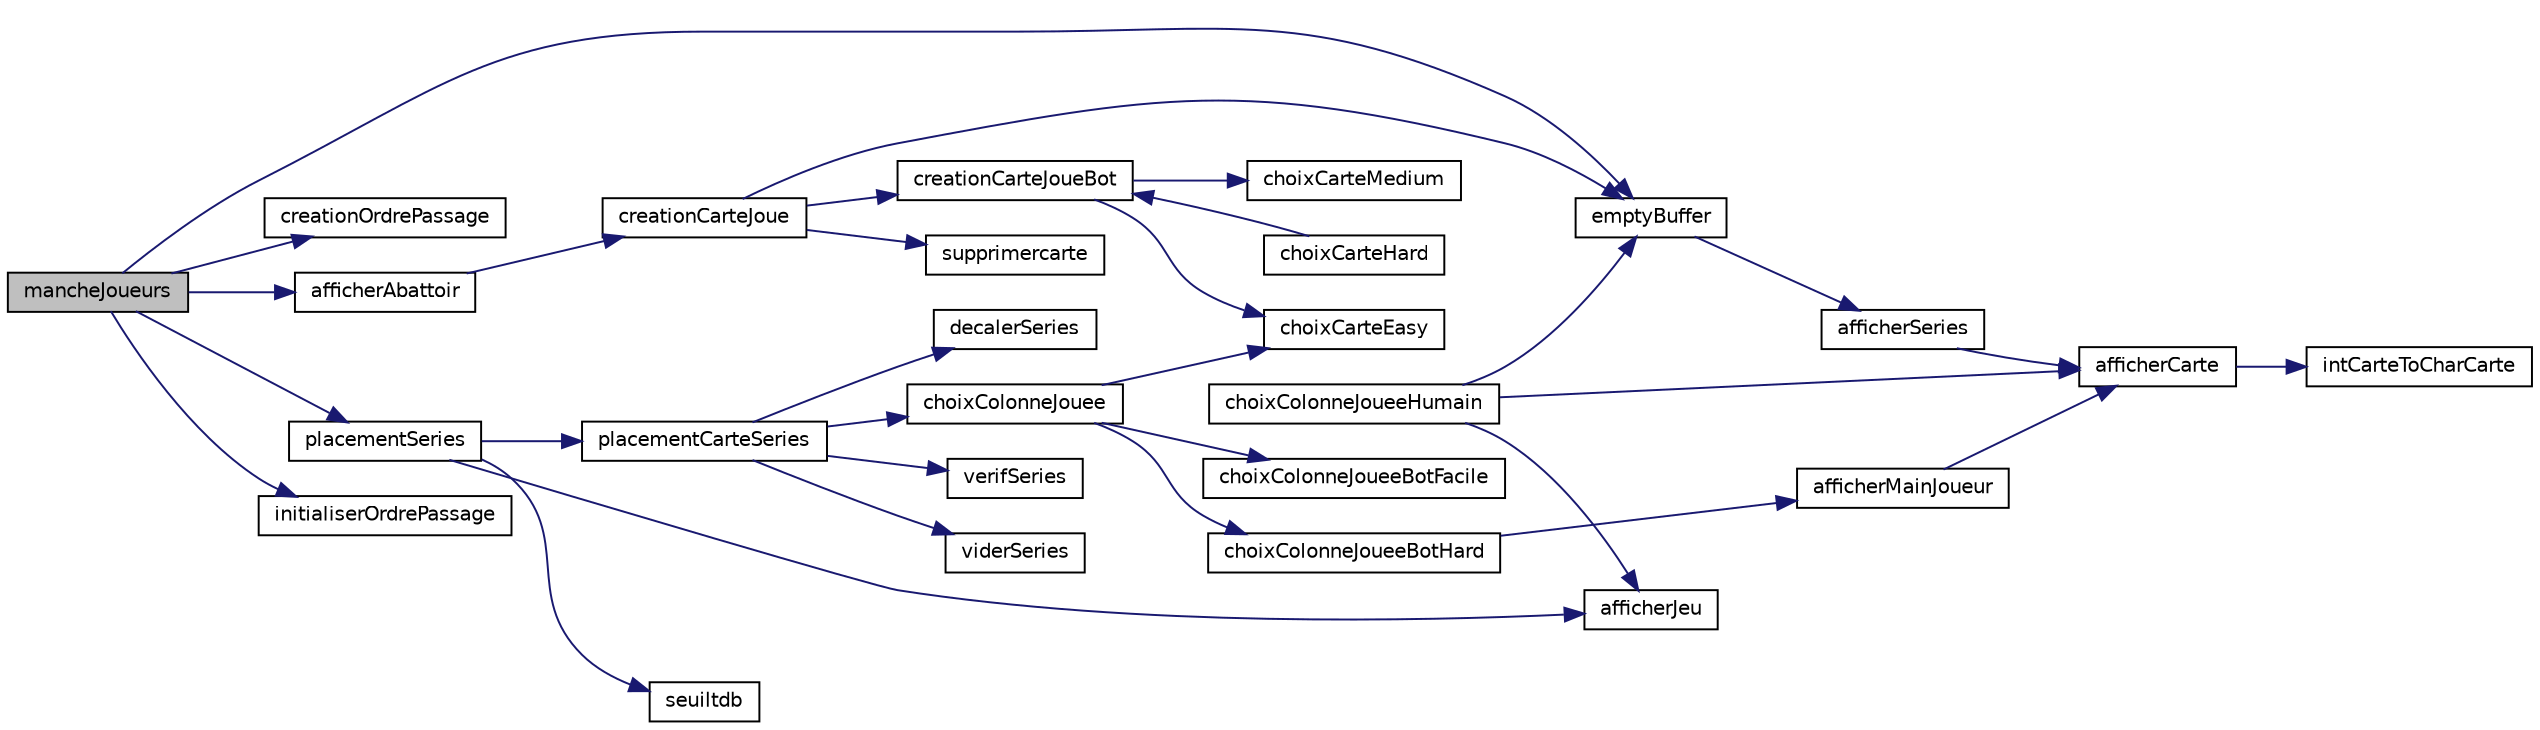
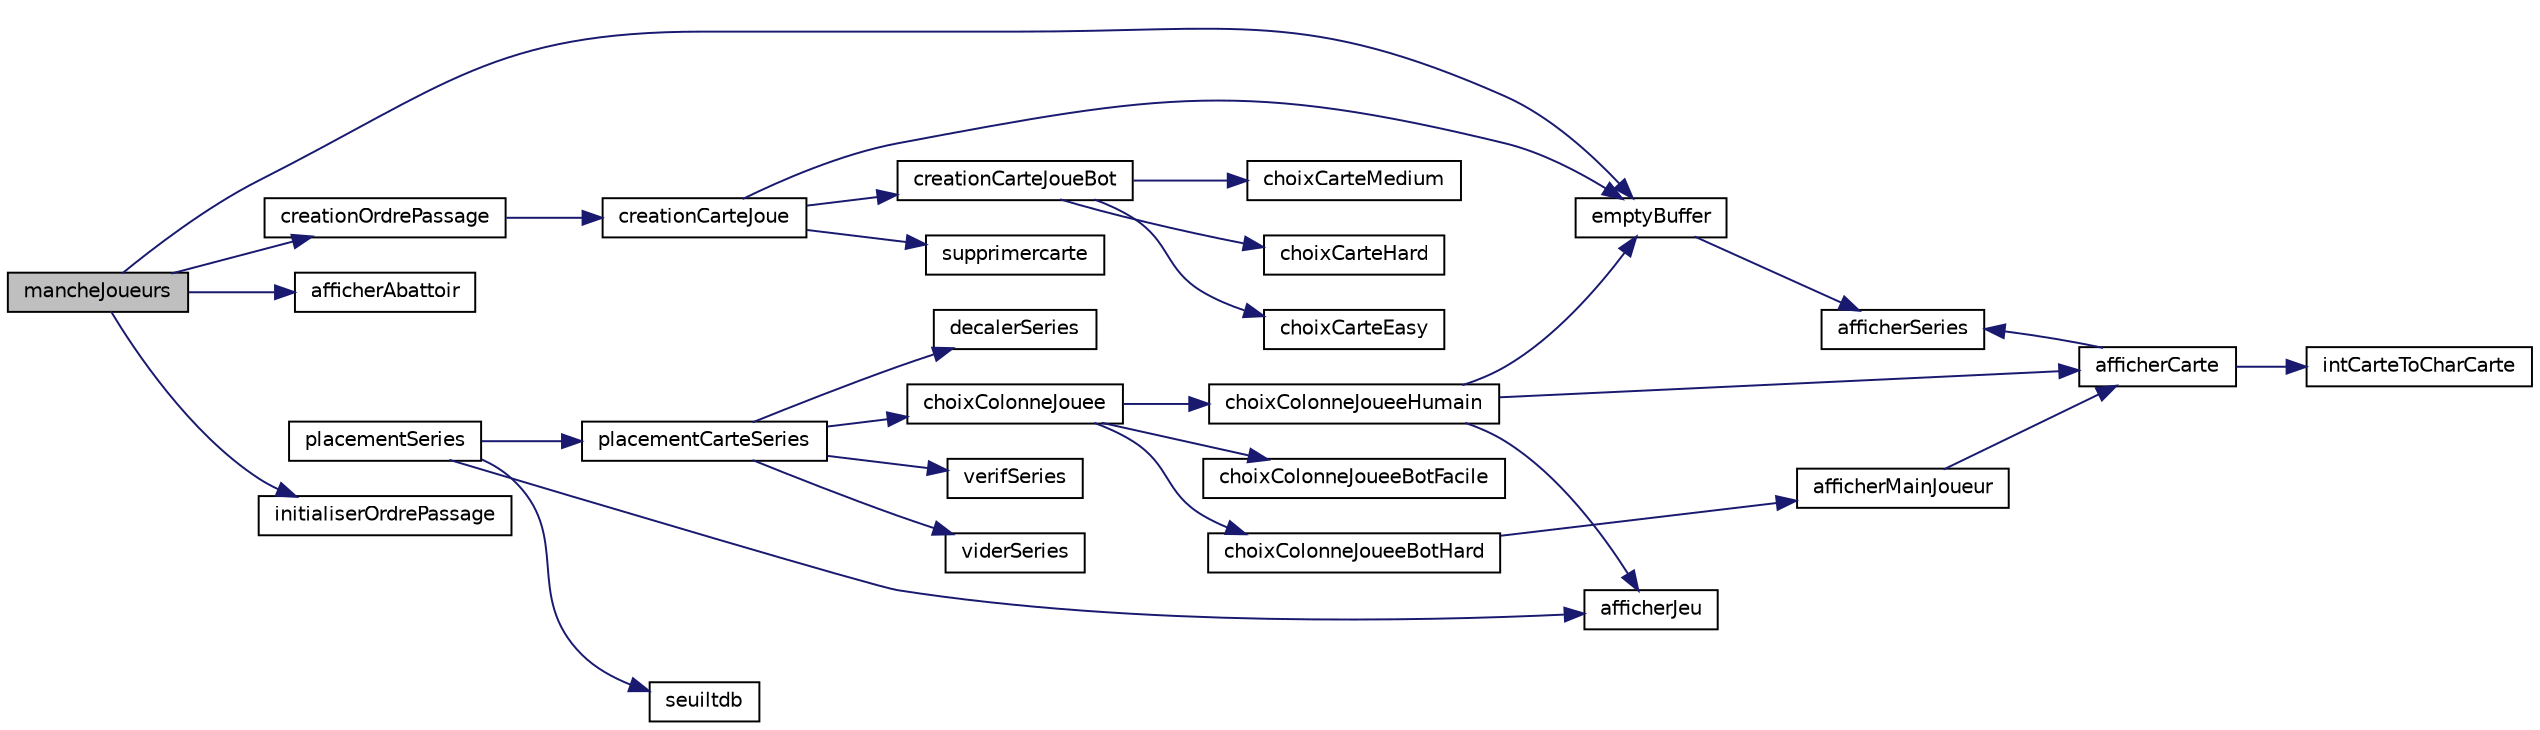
edge "choixCarteHard" -> "creationCarteJoueBot": reversed
edge "afficherAbattoir" -> "creationCarteJoue": now "creationOrdrePassage" -> "creationCarteJoue"
edge "afficherSeries" -> "afficherCarte": reversed
edge "mancheJoueurs" -> "placementSeries": removed
edge "choixColonneJouee" -> "choixCarteEasy": now "choixColonneJouee" -> "choixColonneJoueeHumain"
